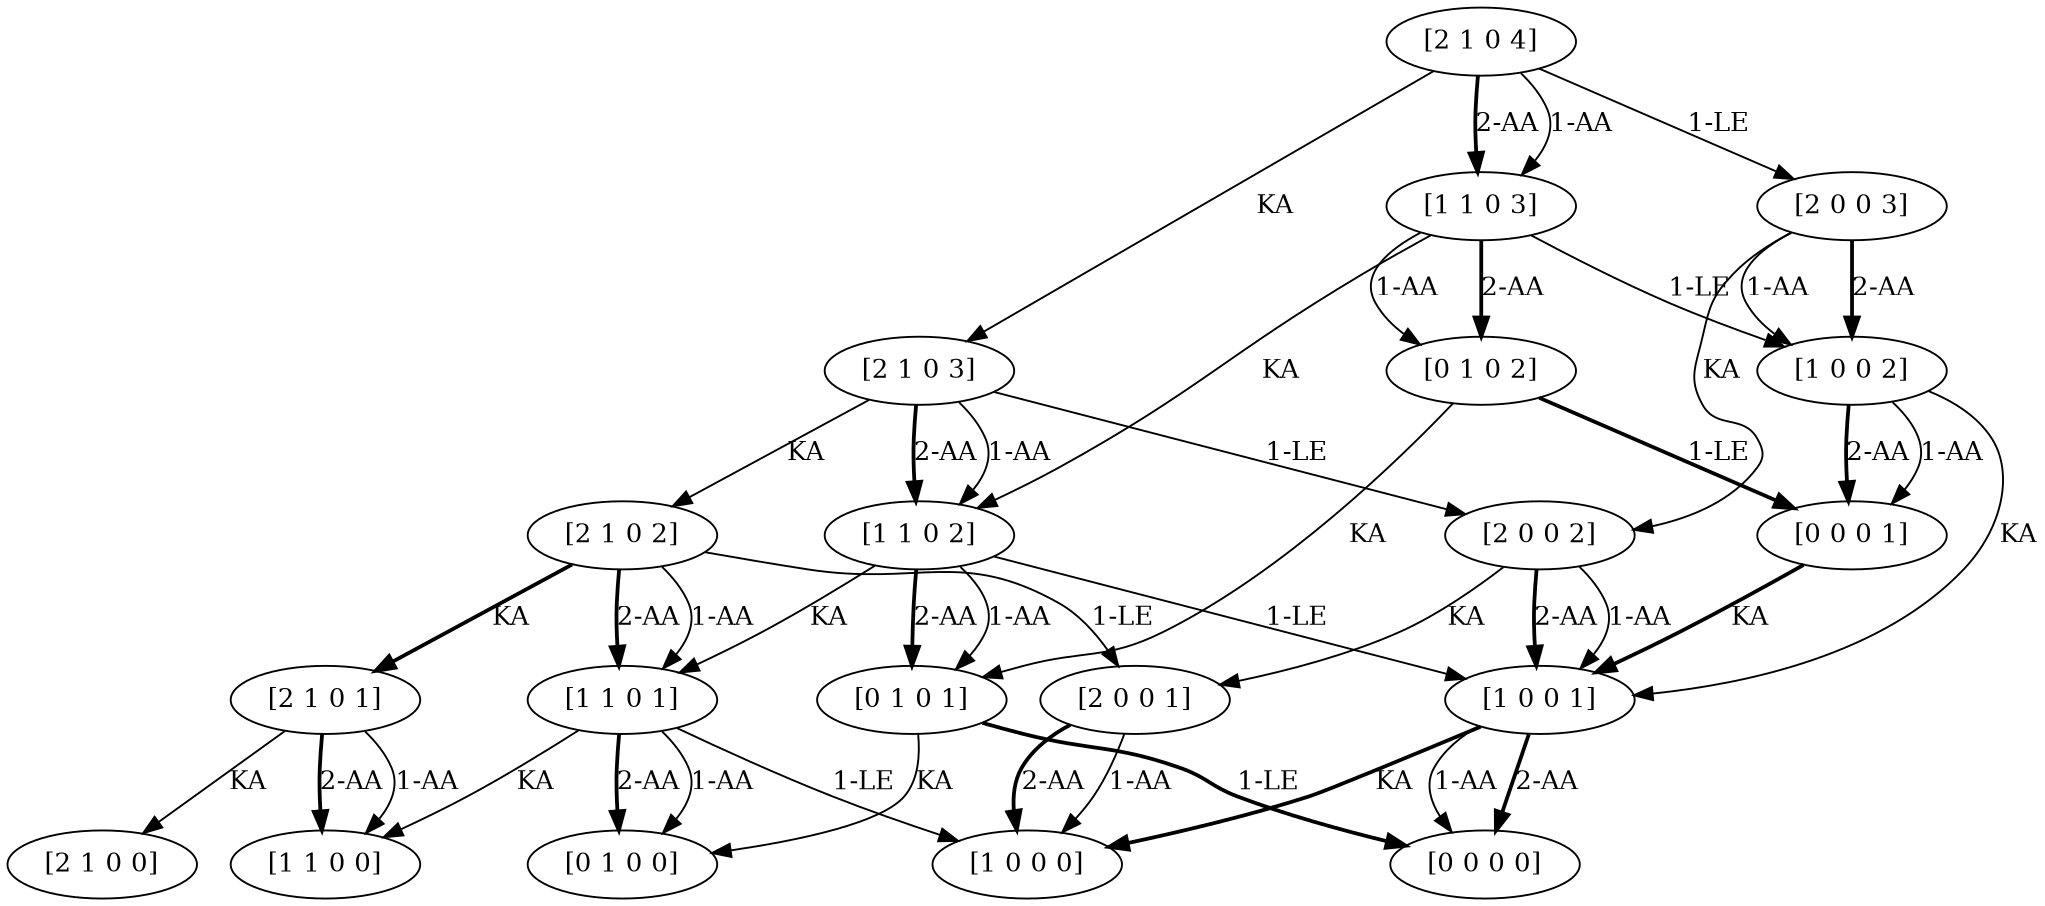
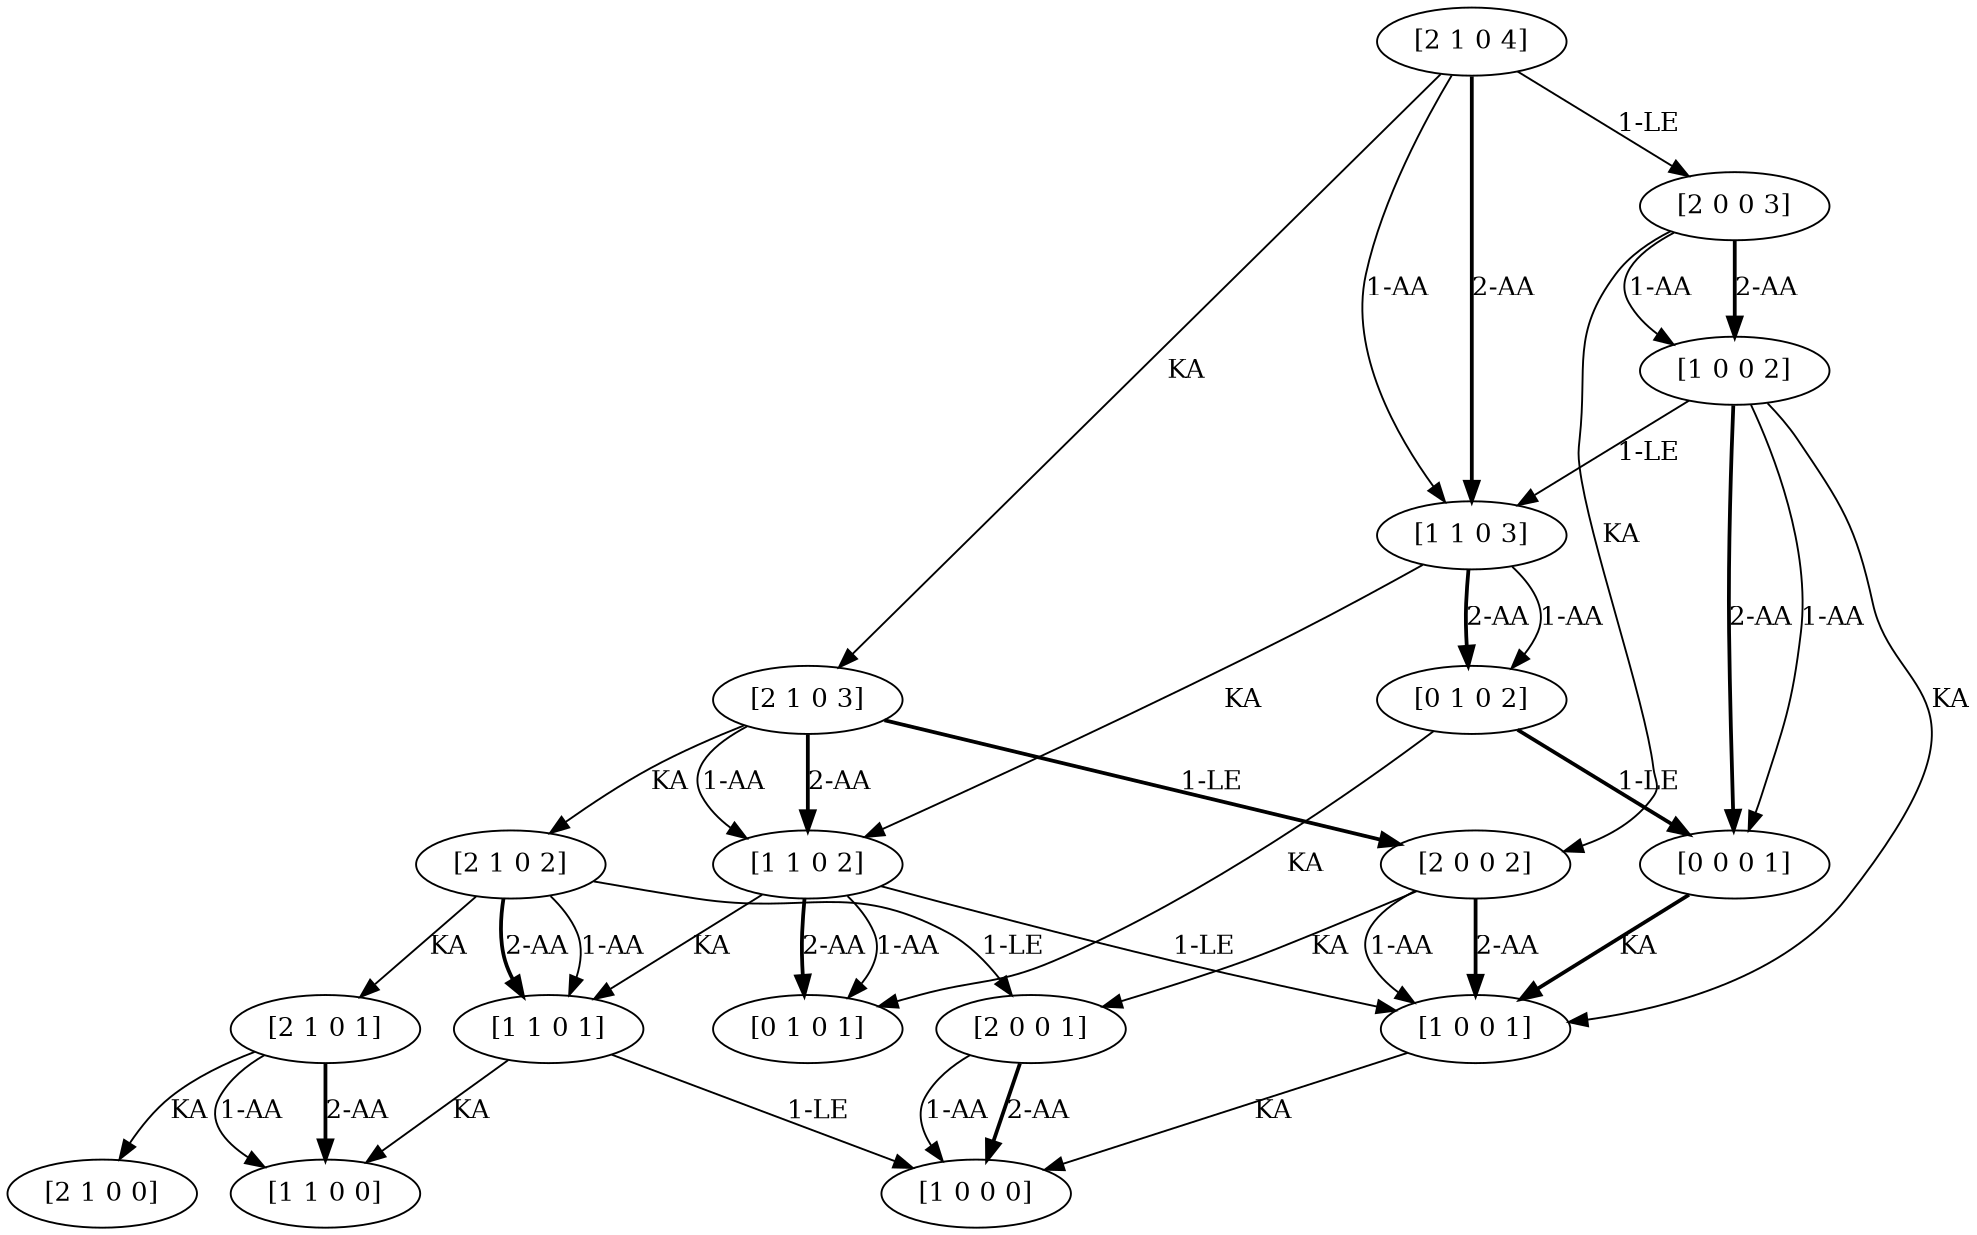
edge "[1 1 0 3]" -> "[1 0 0 2]": reversed
edge "[2 1 0 3]" -> "[2 0 0 2]": style solid -> bold
edge "[2 1 0 2]" -> "[2 1 0 1]": style bold -> solid
edge "[1 0 0 1]" -> "[1 0 0 0]": style bold -> solid
node "[0 1 0 0]": removed
node "[0 0 0 0]": removed
